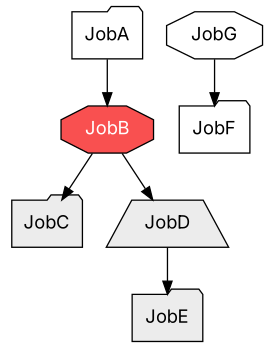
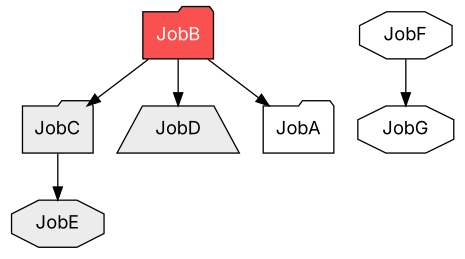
edge "JobA" -> "JobB": reversed
edge "JobG" -> "JobF": reversed
node "JobB": shape octagon -> folder
node "JobF": shape folder -> octagon
edge "JobD" -> "JobE": now "JobC" -> "JobE"
node "JobE": shape folder -> octagon
